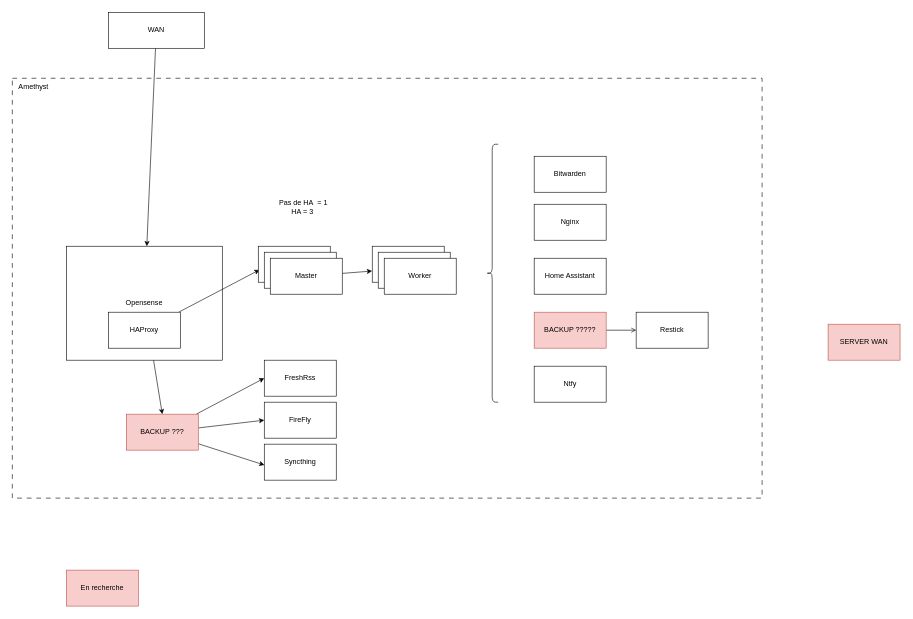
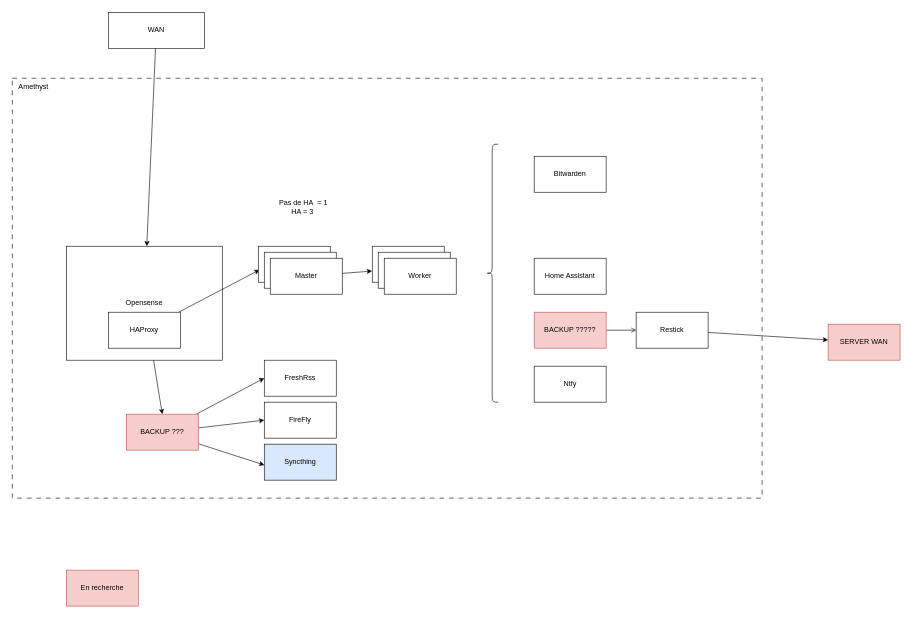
node "Nginx": removed
edge "Restick" -> "SERVER WAN": added
node "Syncthing": fillcolor #ffffff -> #dae8fc
